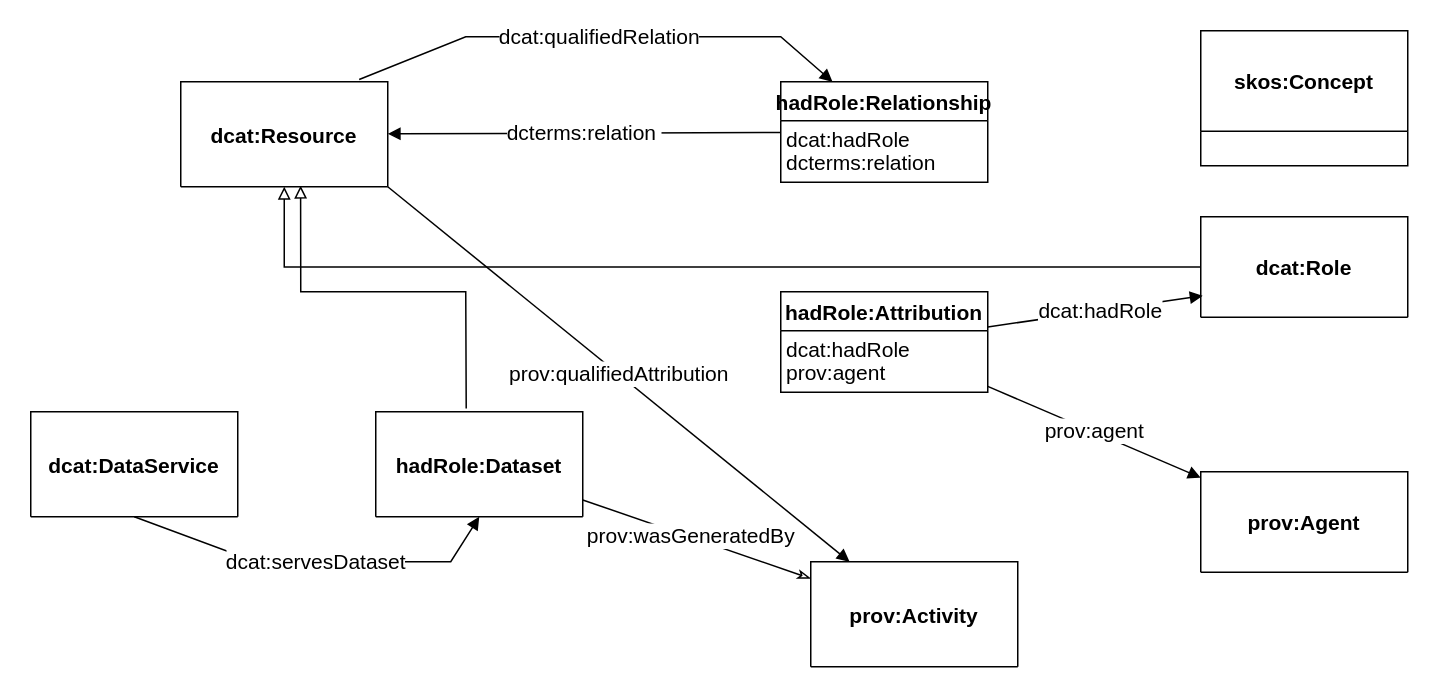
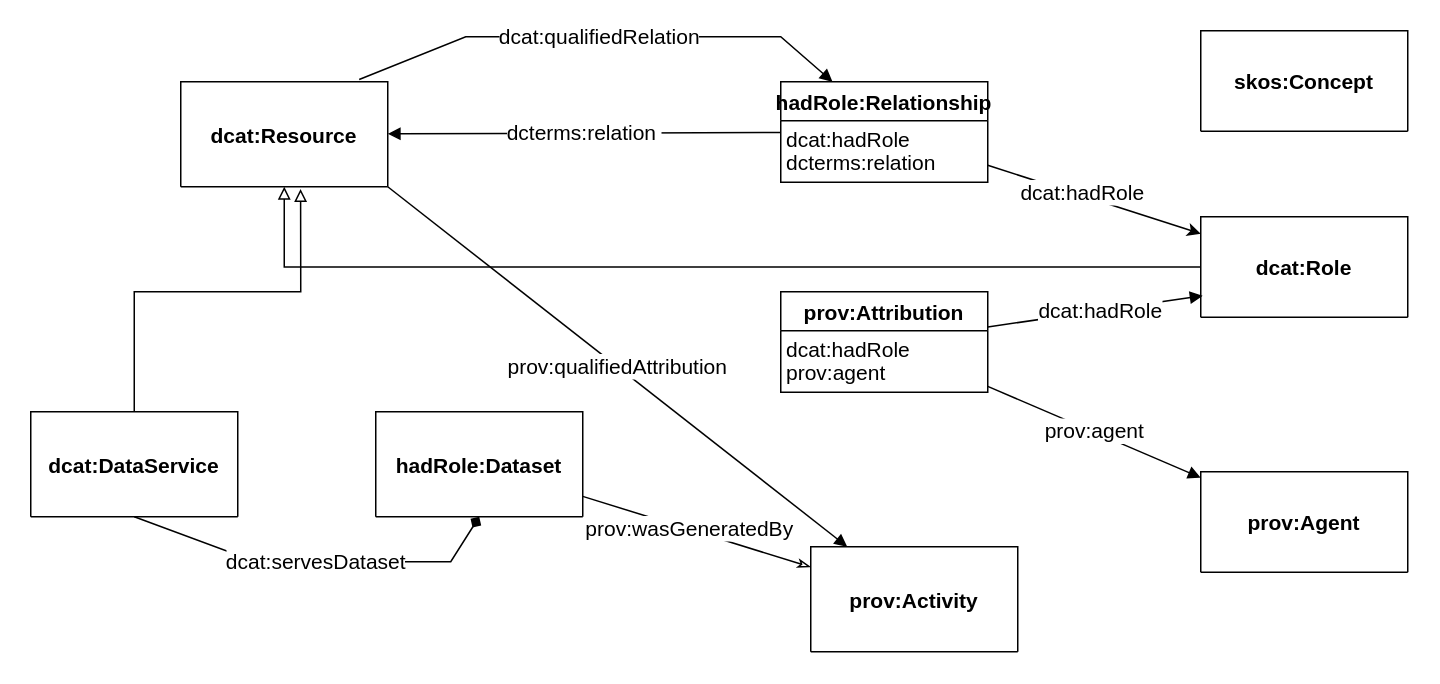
node "skos:Concept": size 207x135 -> 207x101
edge "hadRole:Relationship" -> "dcat:Role": added, label "dcat:hadRole"
edge "dcat:DataService" -> "dcat:Resource": added
edge "hadRole:Dataset" -> "dcat:Resource": removed
node "hadRole:Attribution": label "hadRole:Attribution" -> "prov:Attribution"
edge "dcat:DataService" -> "hadRole:Dataset": arrowhead block -> diamond
node "prov:Activity": moved (914, 614) -> (914, 599)
